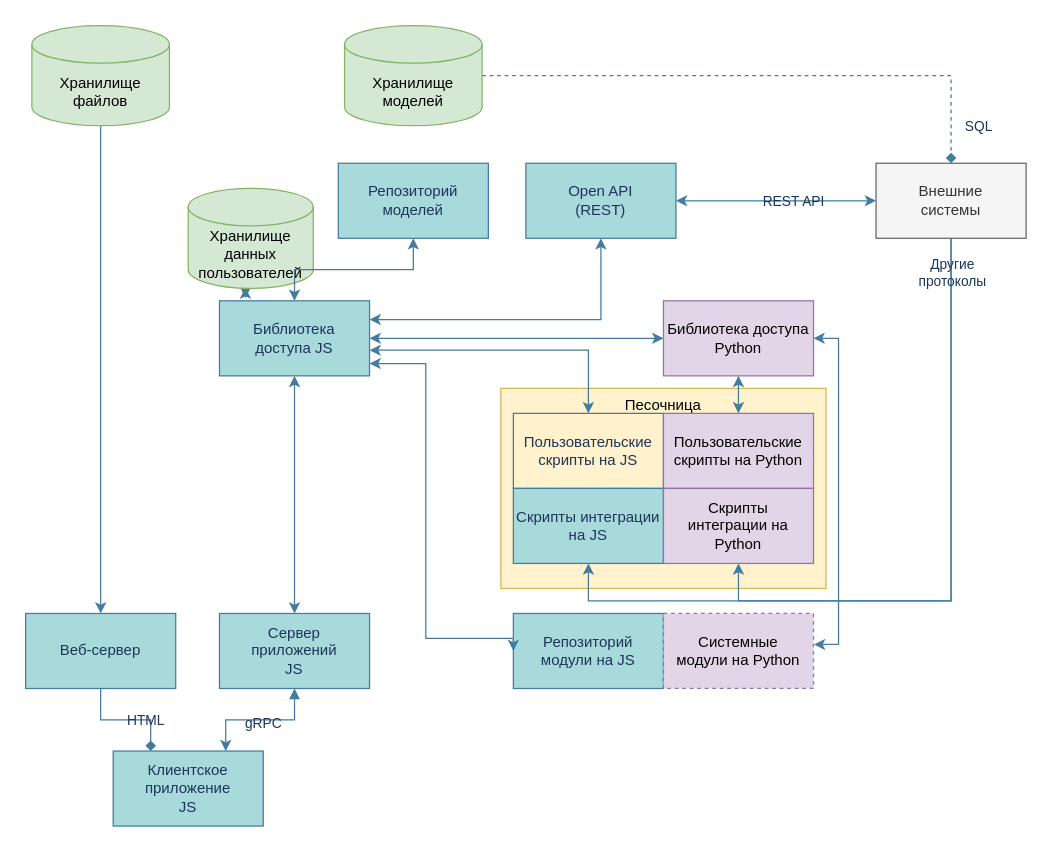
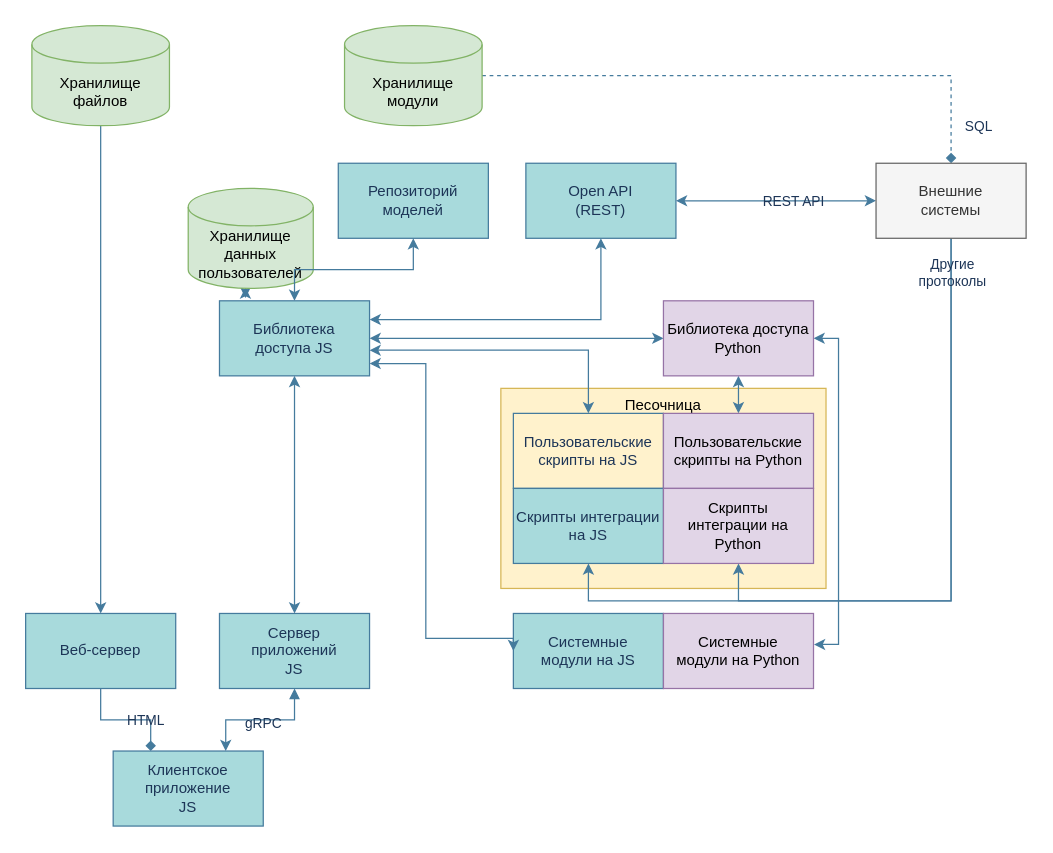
node "Хранилище моделей": label "Хранилище моделей" -> "Хранилище модули"
node "Репозиторий модули на JS": label "Репозиторий модули на JS" -> "Системные модули на JS"
node "Системные модули на Python": style dashed -> solid
